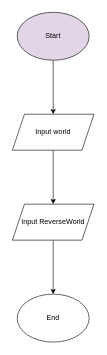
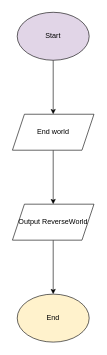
node "Input world": label "Input world" -> "End world"
node "Input ReverseWorld": label "Input ReverseWorld" -> "Output ReverseWorld"
node "End": fillcolor #ffffff -> #fff2cc
